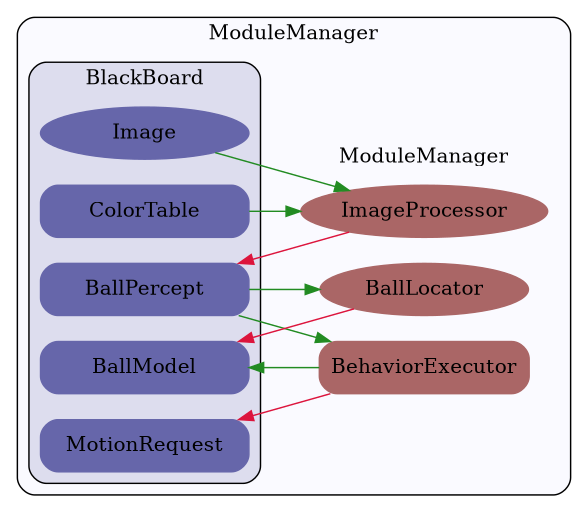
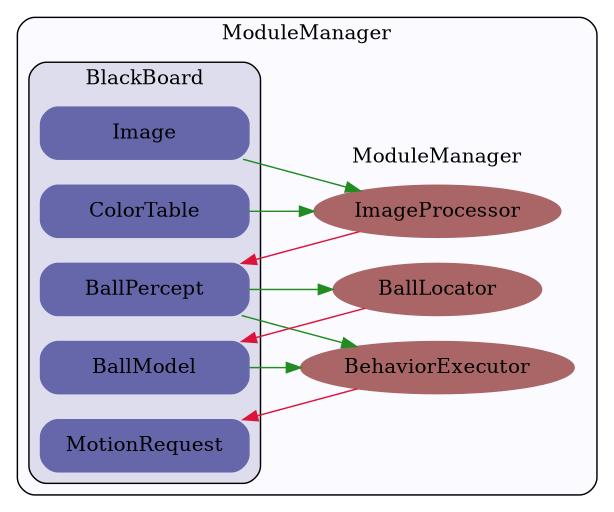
node "Image": shape ellipse -> box
edge "BehaviorExecutor" -> "BallModel": reversed
node "BehaviorExecutor": shape box -> ellipse
